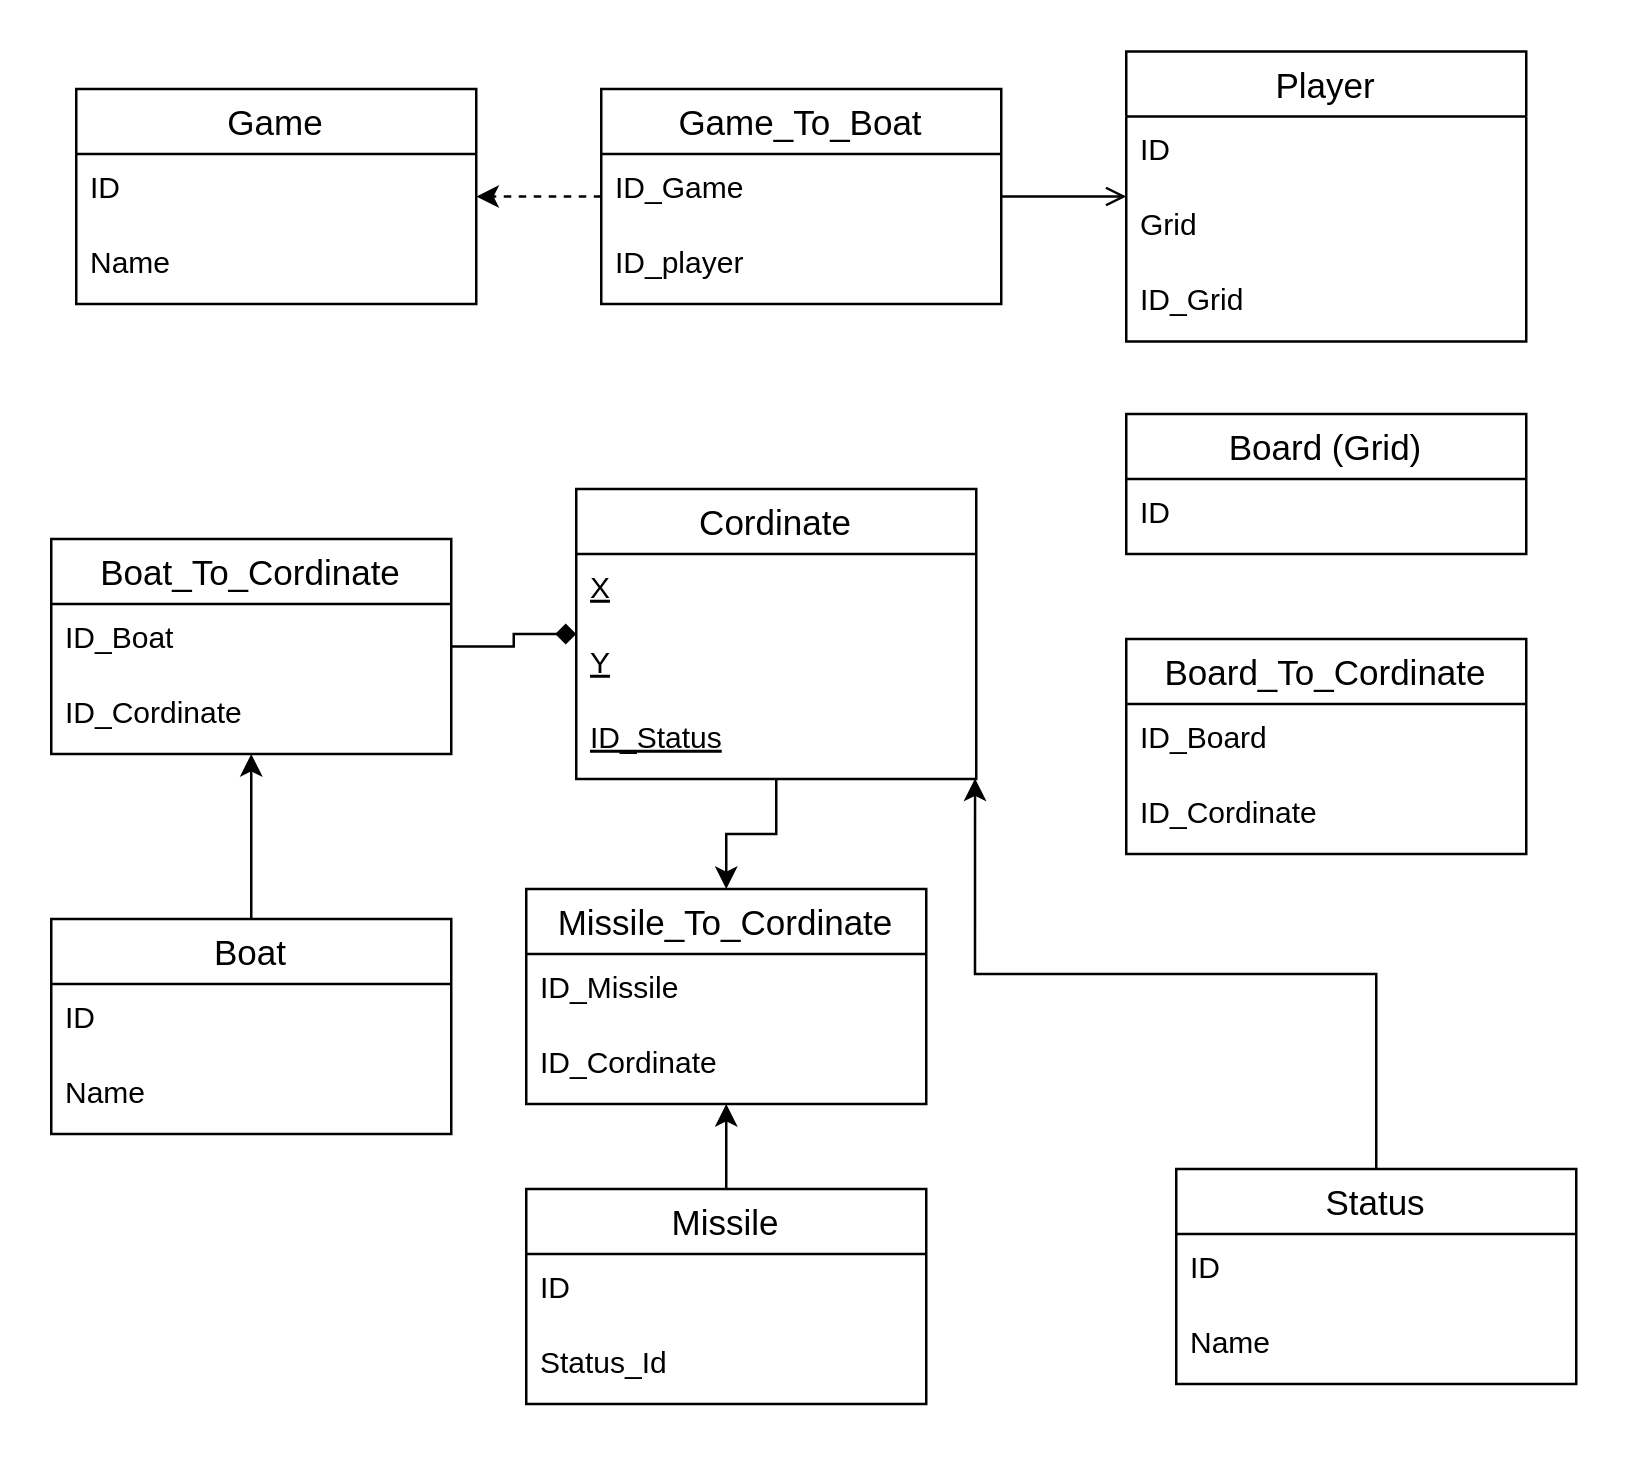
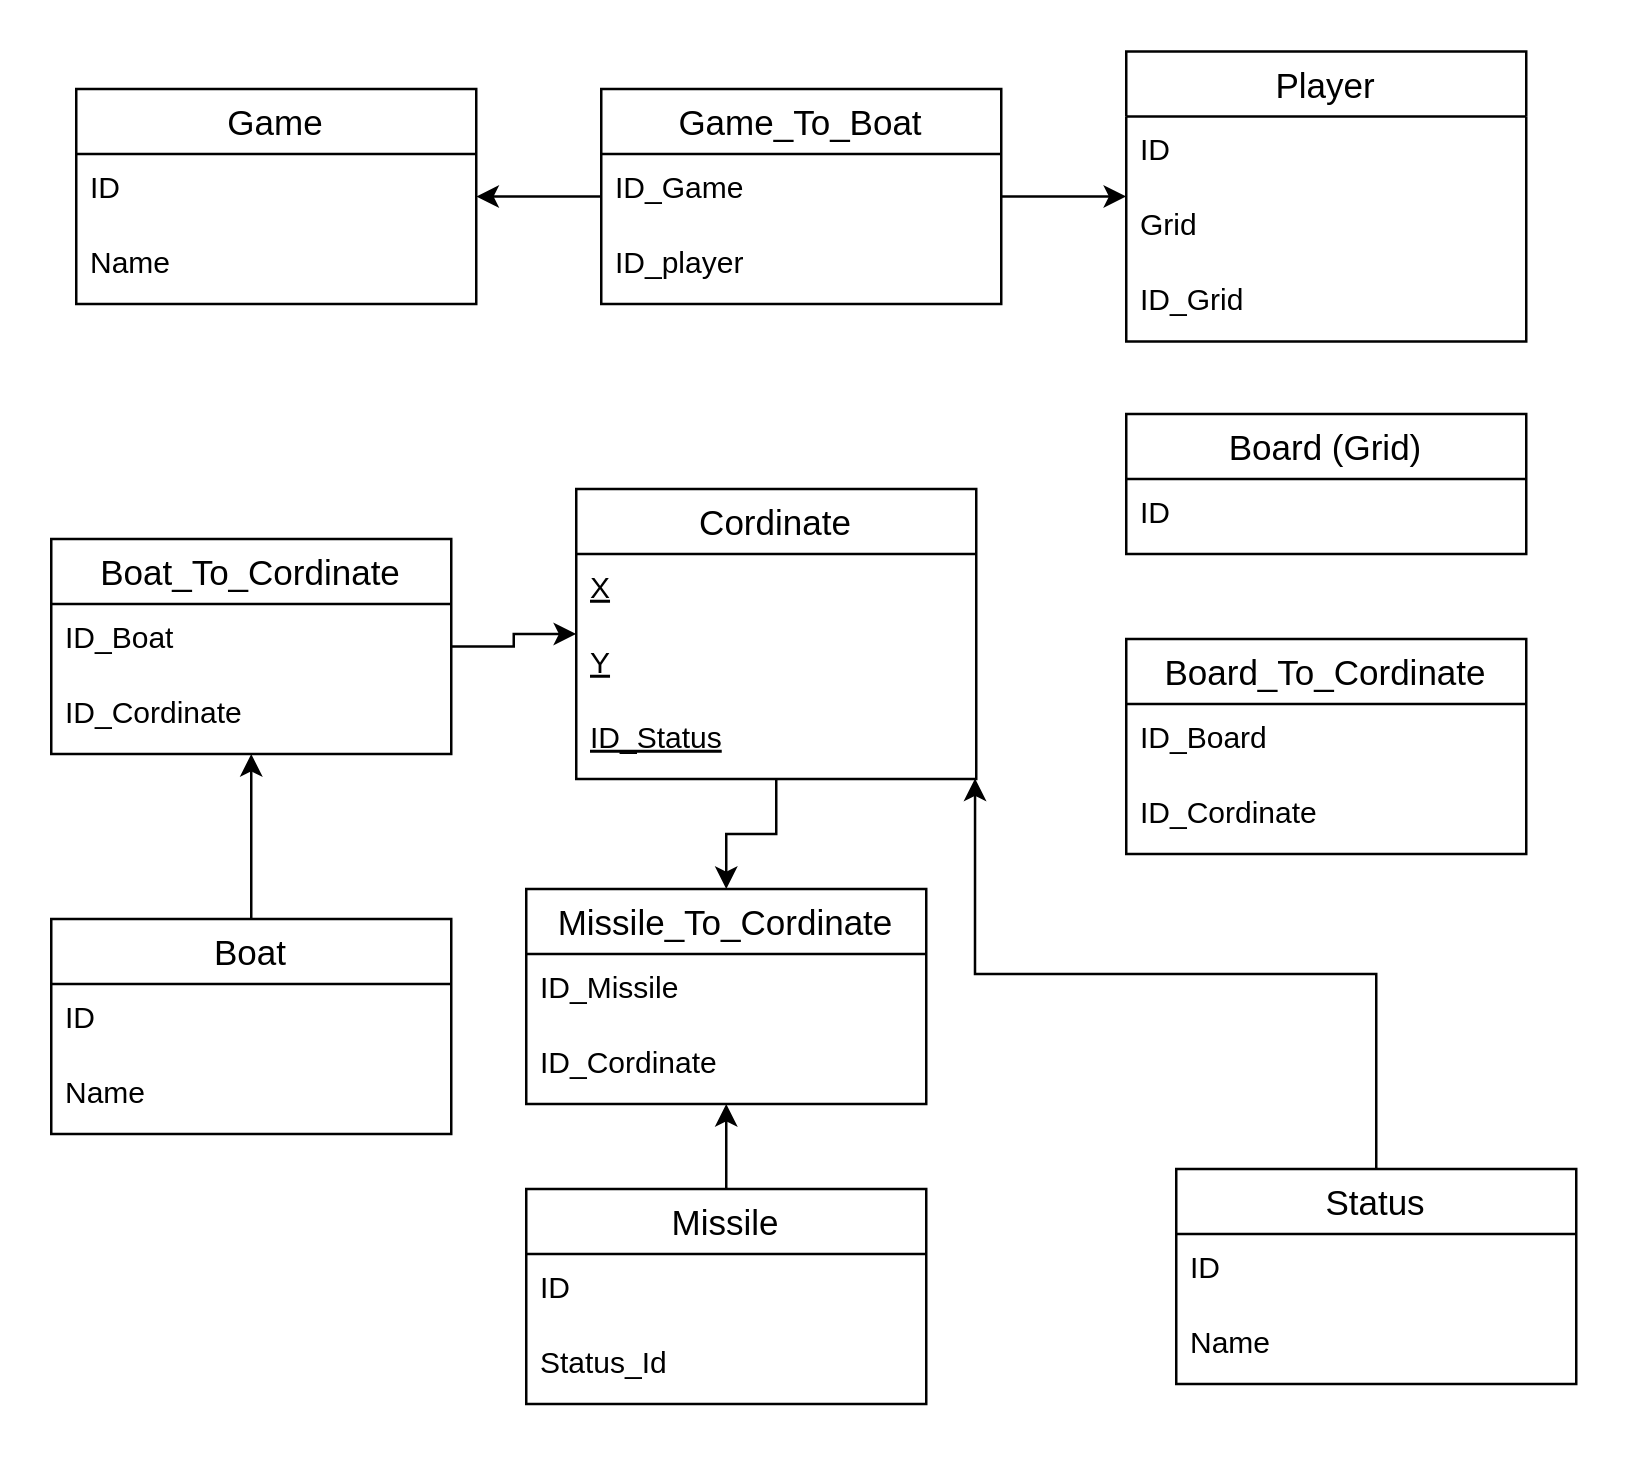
edge "Game_To_Boat" -> "Game": style dashed -> solid
edge "Game_To_Boat" -> "Player": arrowhead open -> classic
edge "Boat_To_Cordinate" -> "Cordinate": arrowhead diamond -> classic
